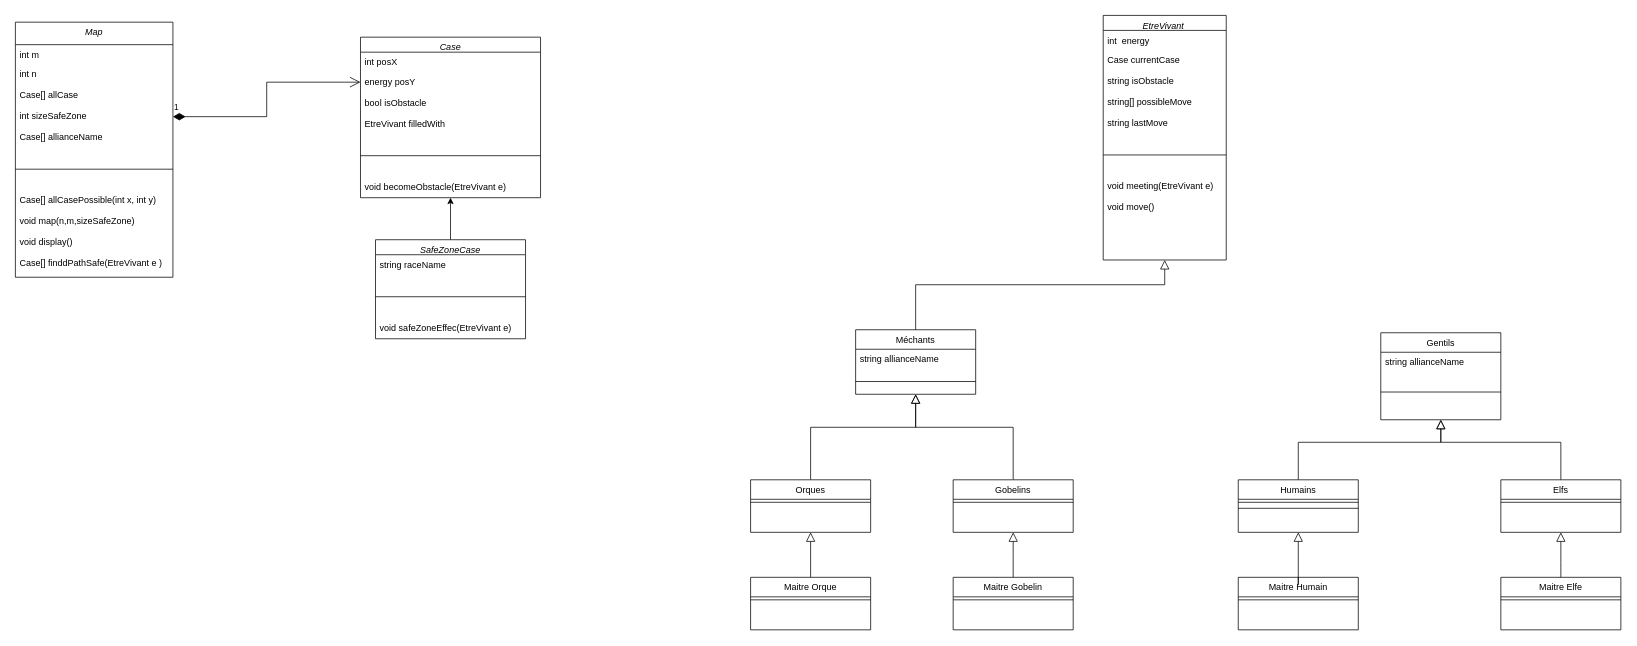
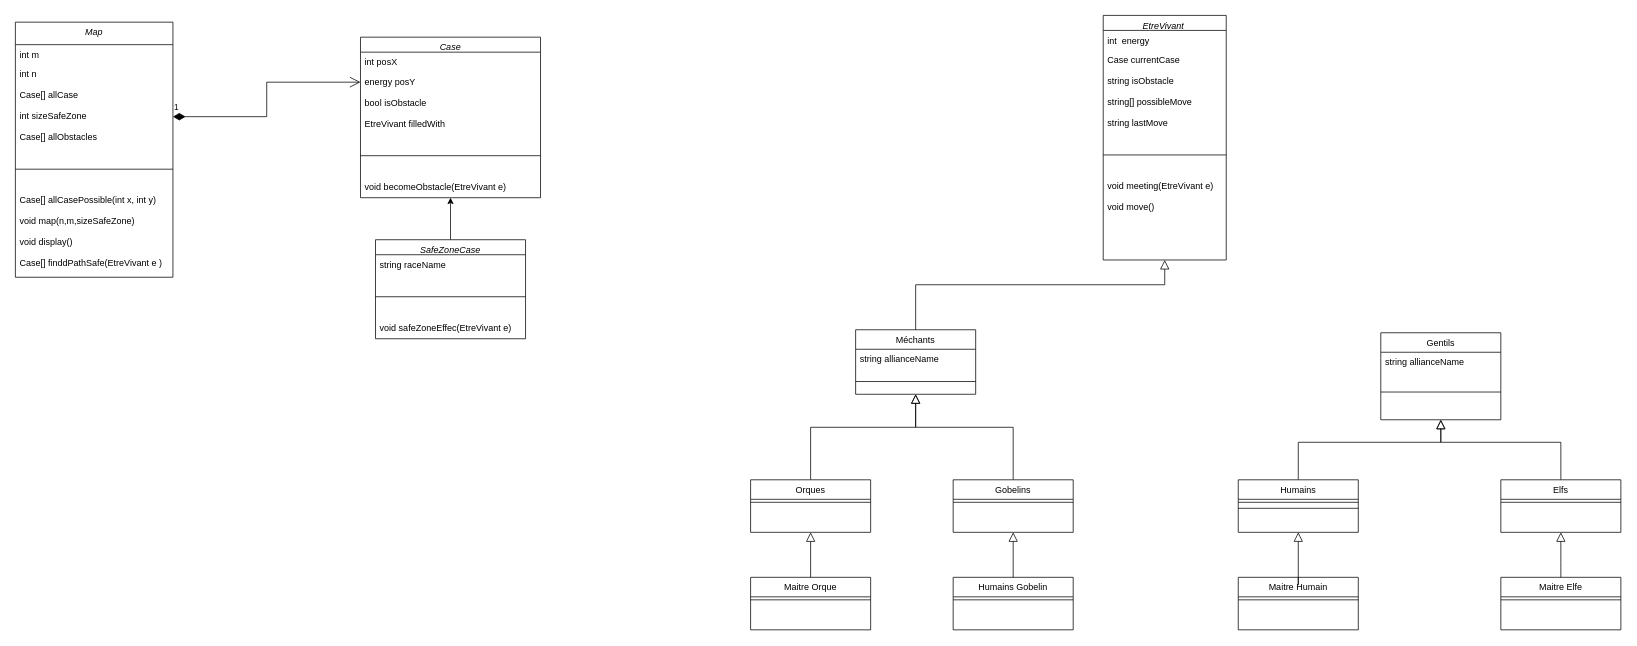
node "Case[] allianceName": label "Case[] allianceName" -> "Case[] allObstacles"
node "Maitre Gobelin": label "Maitre Gobelin" -> "Humains Gobelin"
